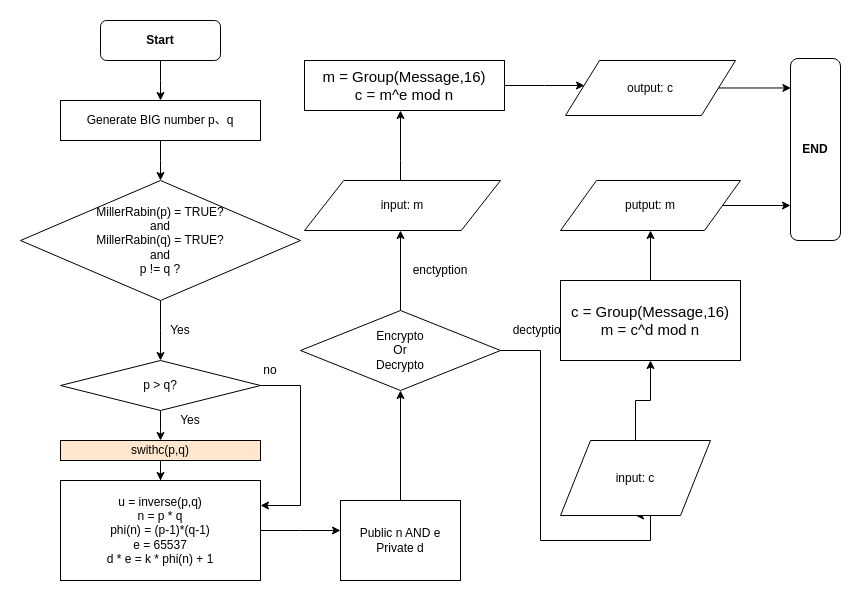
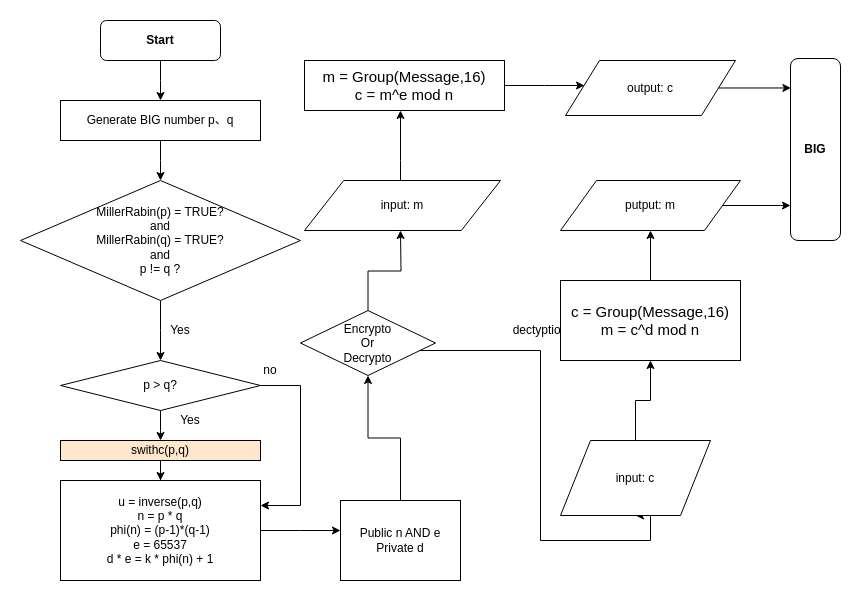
node "END": label "END" -> "BIG"
node "enctyption": removed
node "Encrypto Or Decrypto": size 200x80 -> 135x65
